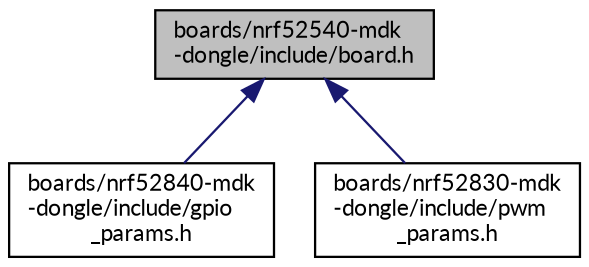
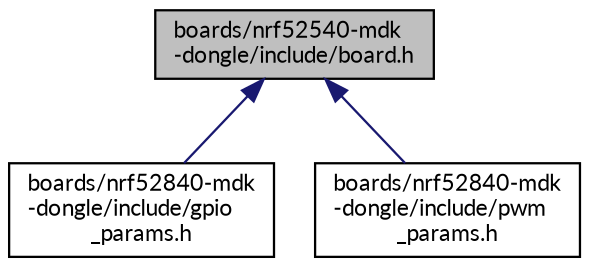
node "boards/nrf52830-mdk -dongle/include/pwm _params.h": label "boards/nrf52830-mdk -dongle/include/pwm _params.h" -> "boards/nrf52840-mdk -dongle/include/pwm _params.h"
